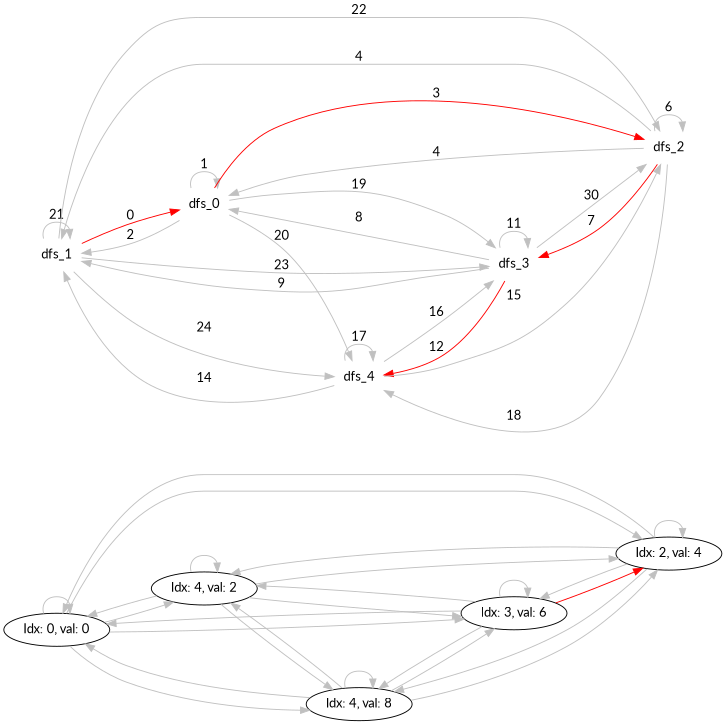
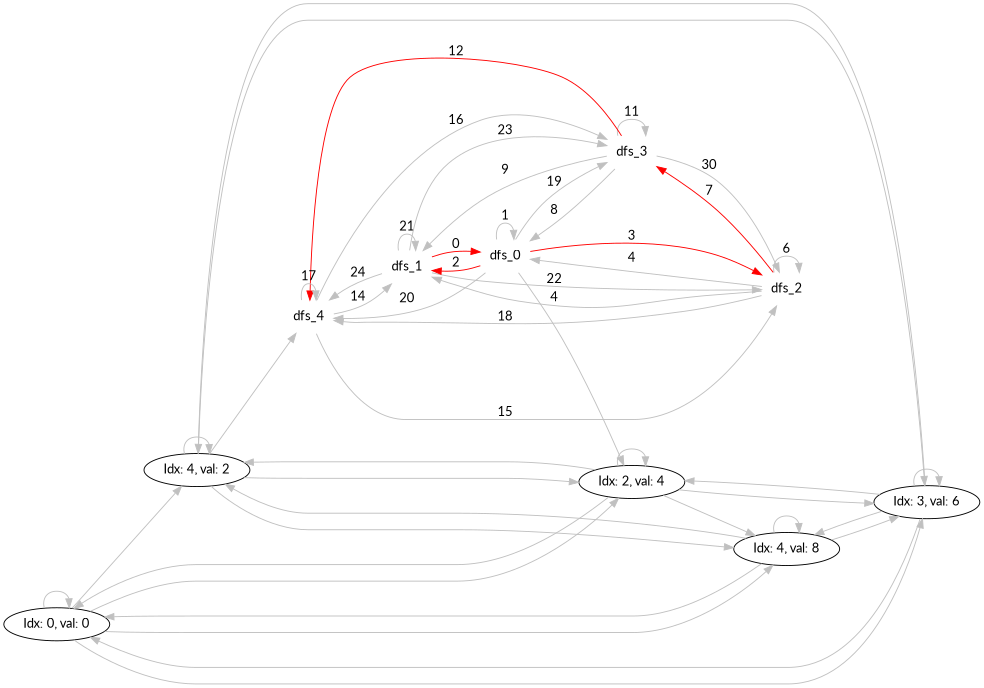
edge "dfs_0" -> "dfs_1": color gray -> red
edge "Idx: 3, val: 6" -> "Idx: 2, val: 4": color red -> gray
edge "Idx: 4, val: 2" -> "Idx: 0, val: 0": now "Idx: 4, val: 2" -> "dfs_4"
edge "Idx: 4, val: 8" -> "Idx: 2, val: 4": now "dfs_0" -> "Idx: 2, val: 4"
